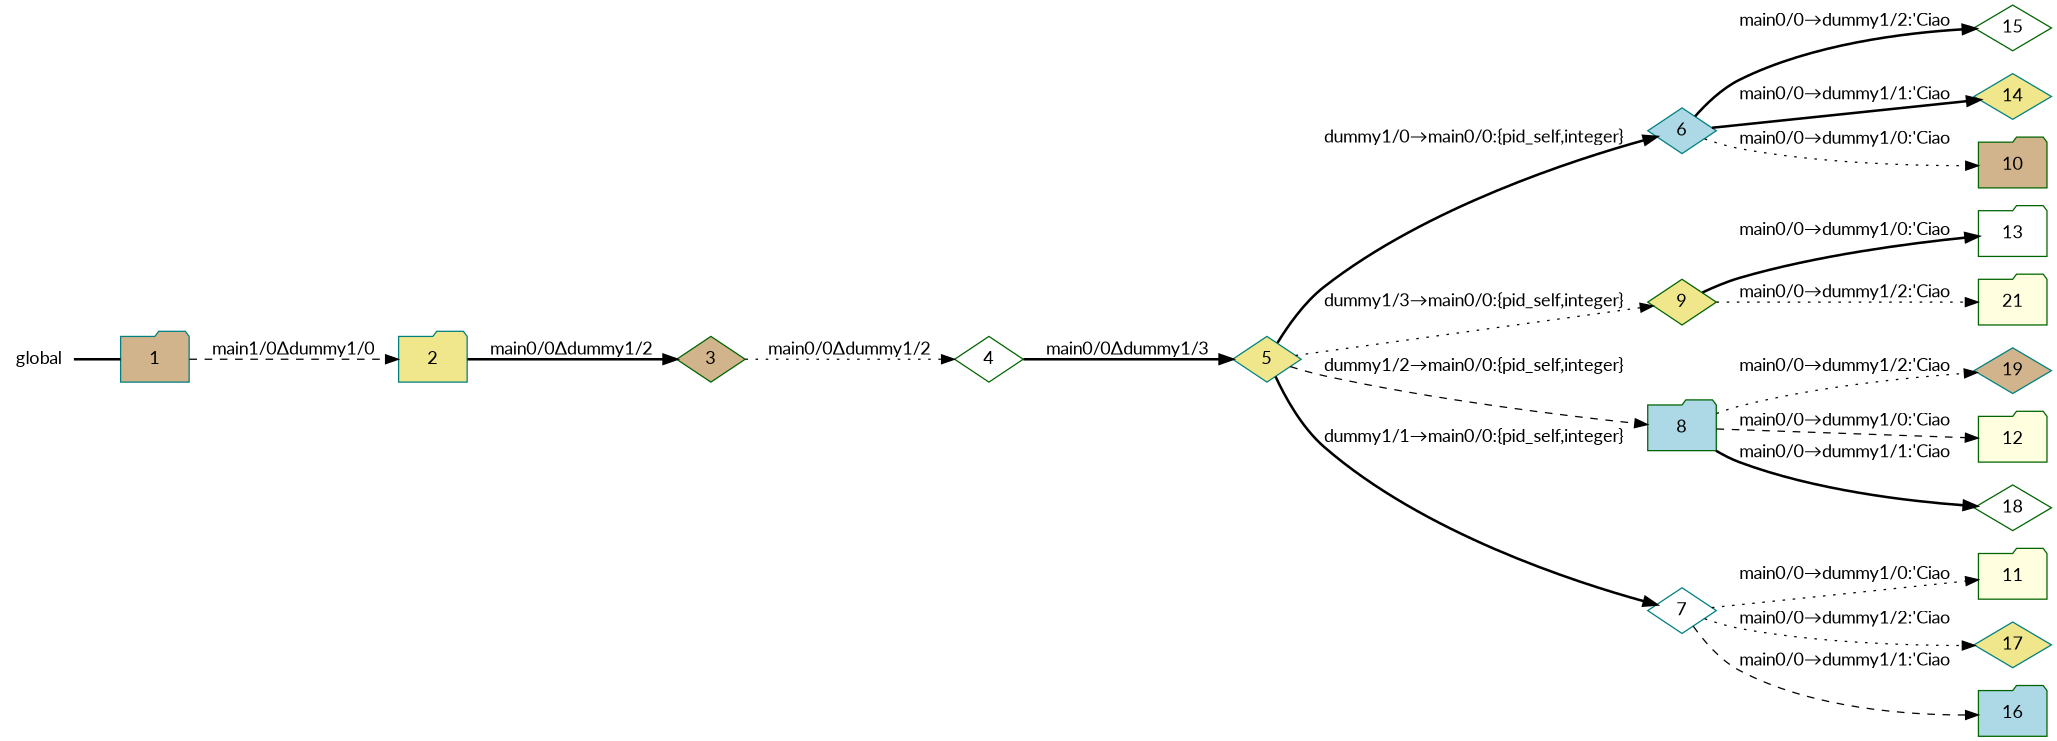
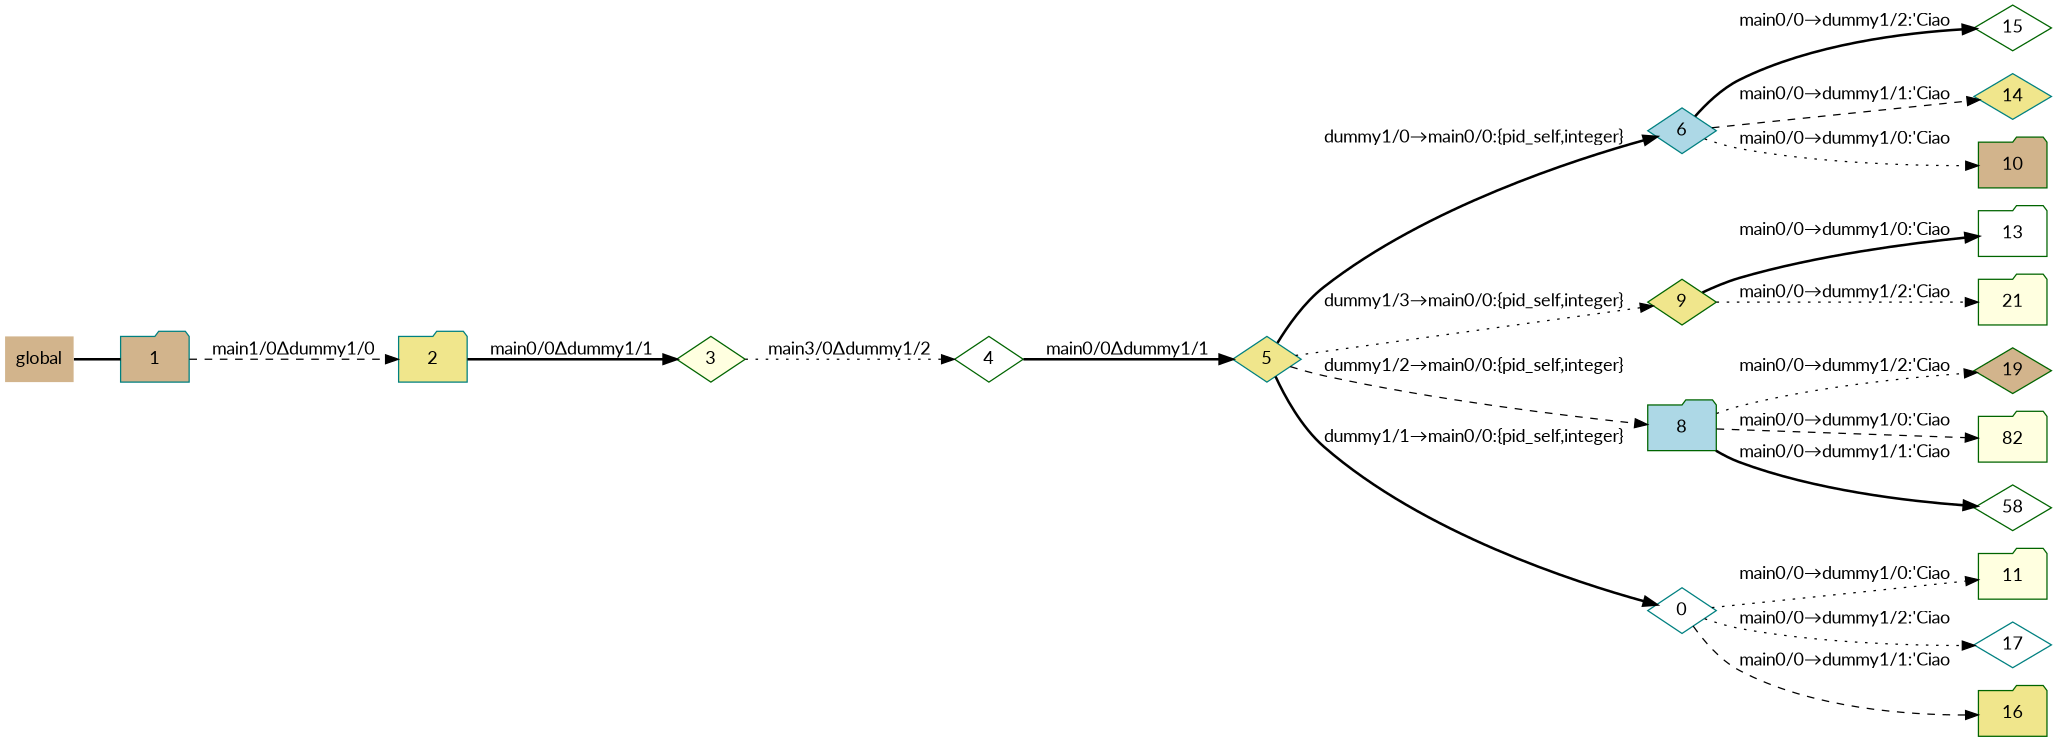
edge "6" -> "14": style bold -> dashed
edge "2" -> "3": label "main0/0Δdummy1/2" -> "main0/0Δdummy1/1"
edge "3" -> "4": label "main0/0Δdummy1/2" -> "main3/0Δdummy1/2"
edge "4" -> "5": label "main0/0Δdummy1/3" -> "main0/0Δdummy1/1"
node "global": fillcolor white -> tan
node "3": fillcolor tan -> lightyellow
node "19": color teal -> darkgreen
node "12": label "12" -> "82"
node "18": label "18" -> "58"
node "7": label "7" -> "0"
node "17": fillcolor khaki -> white
node "16": fillcolor lightblue -> khaki
